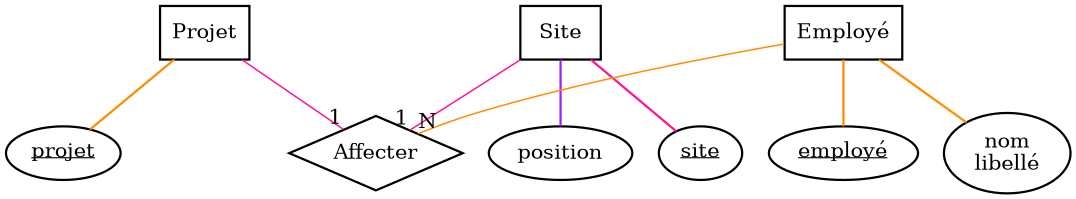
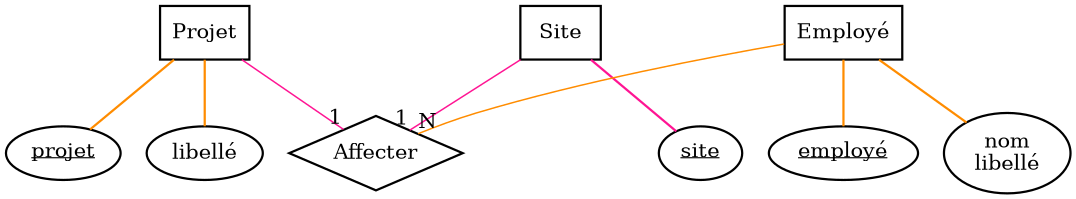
node "libellé": added
node "position": removed
